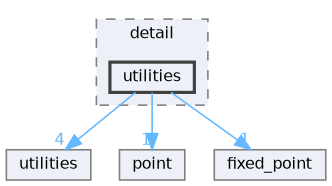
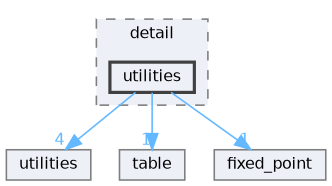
node "point": label "point" -> "table"
